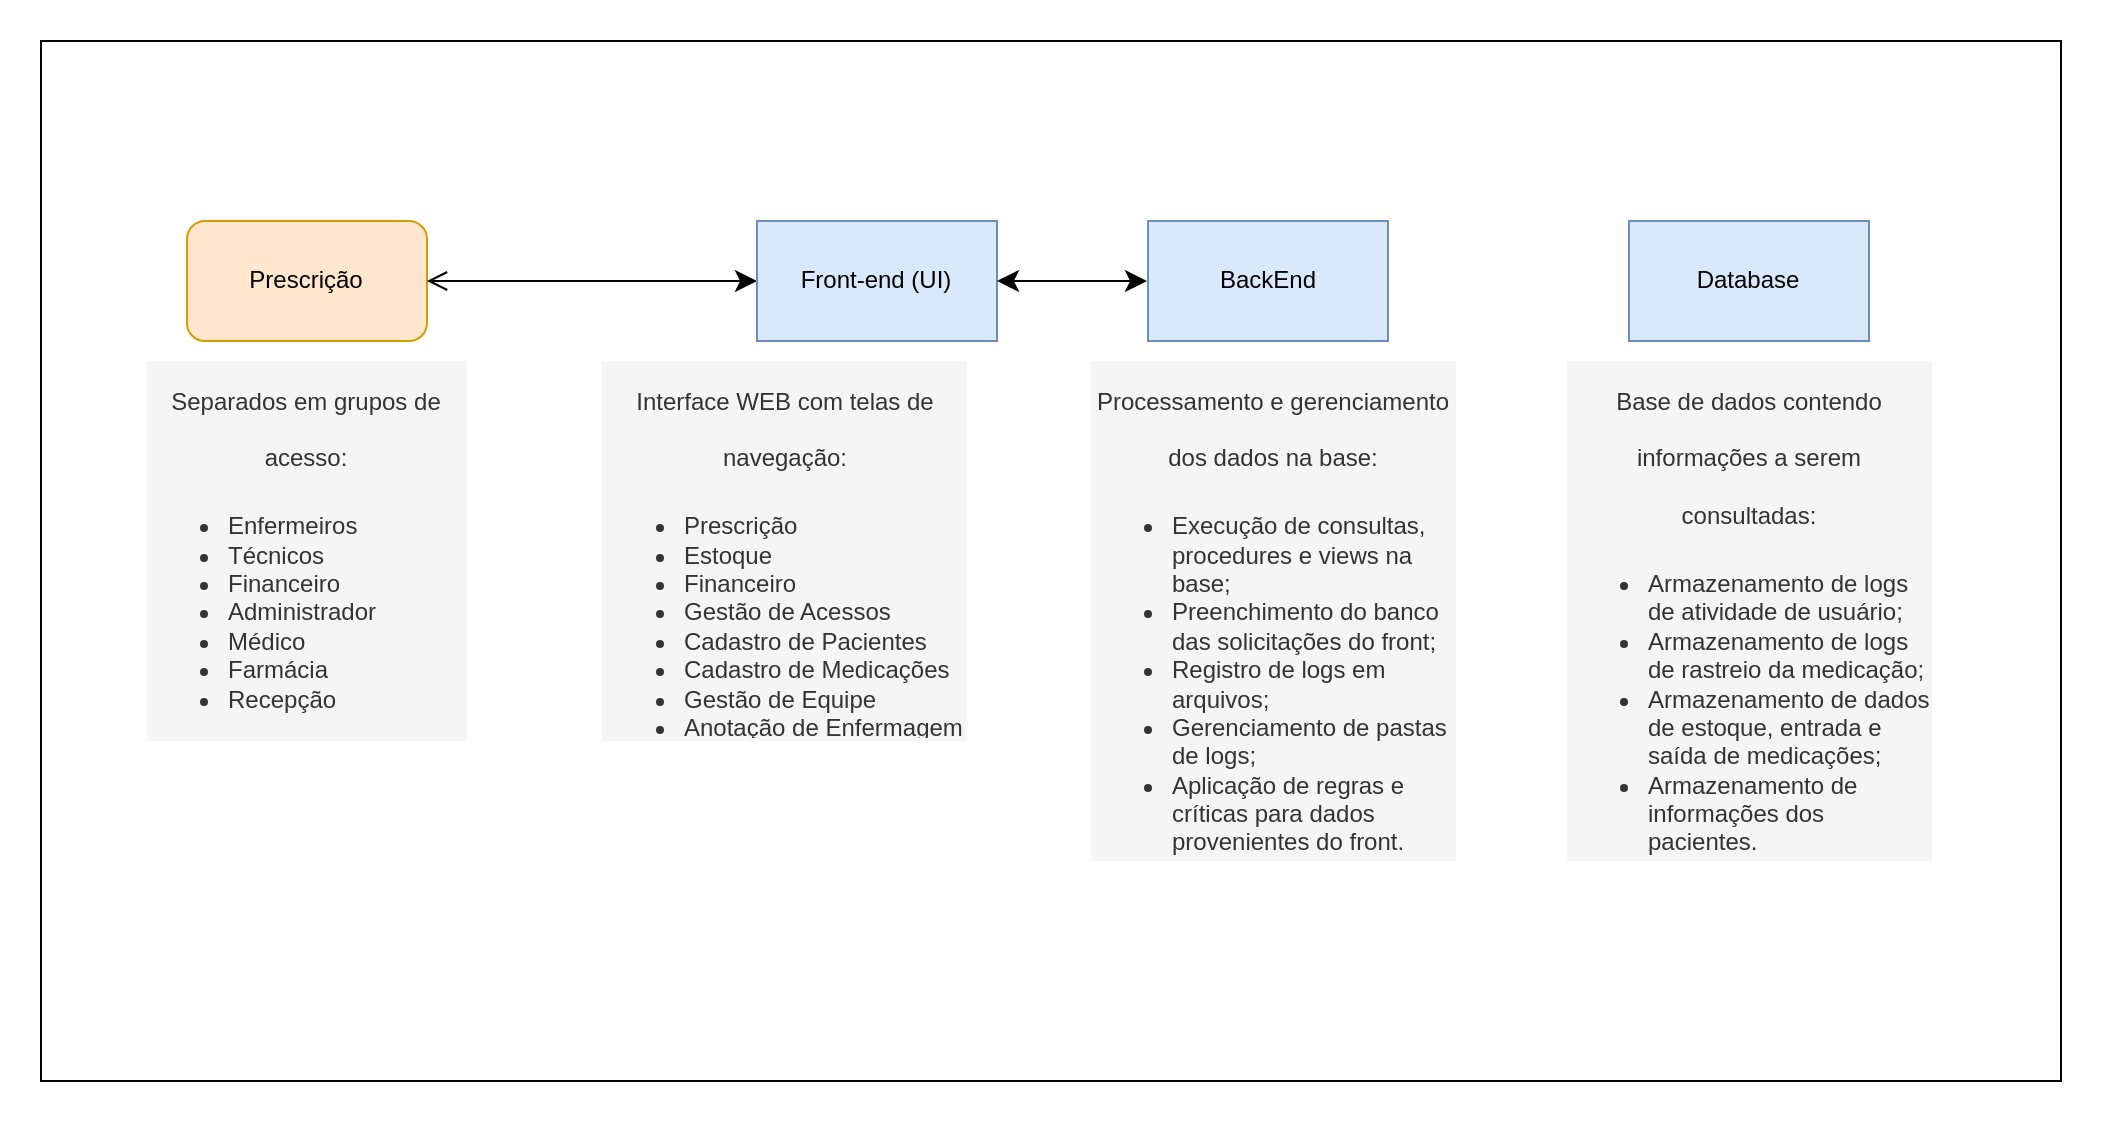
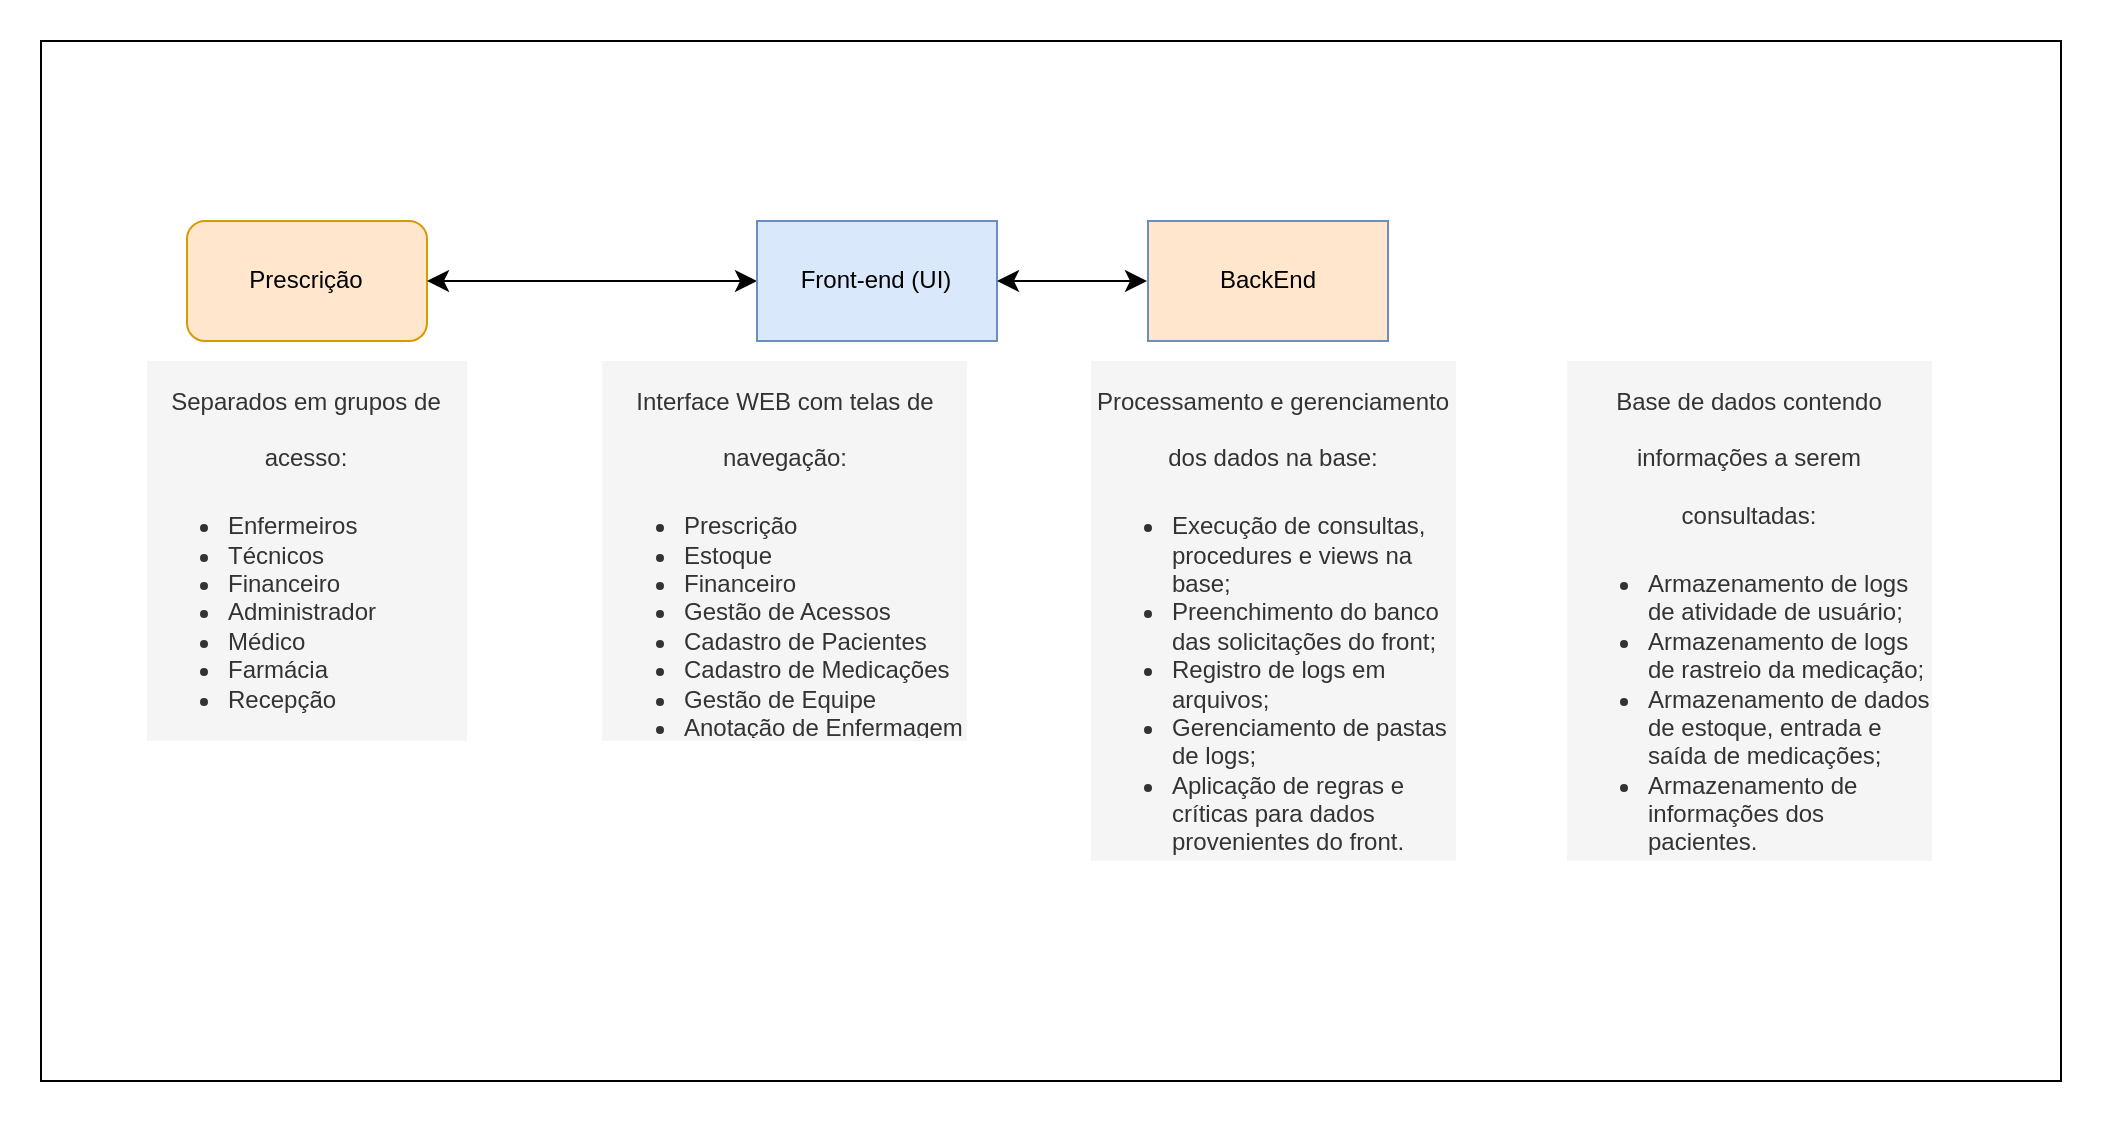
edge "Prescrição" -- "Front-end (UI)": arrowhead open -> classic
node "BackEnd": fillcolor #dae8fc -> #ffe6cc
node "Database": removed
